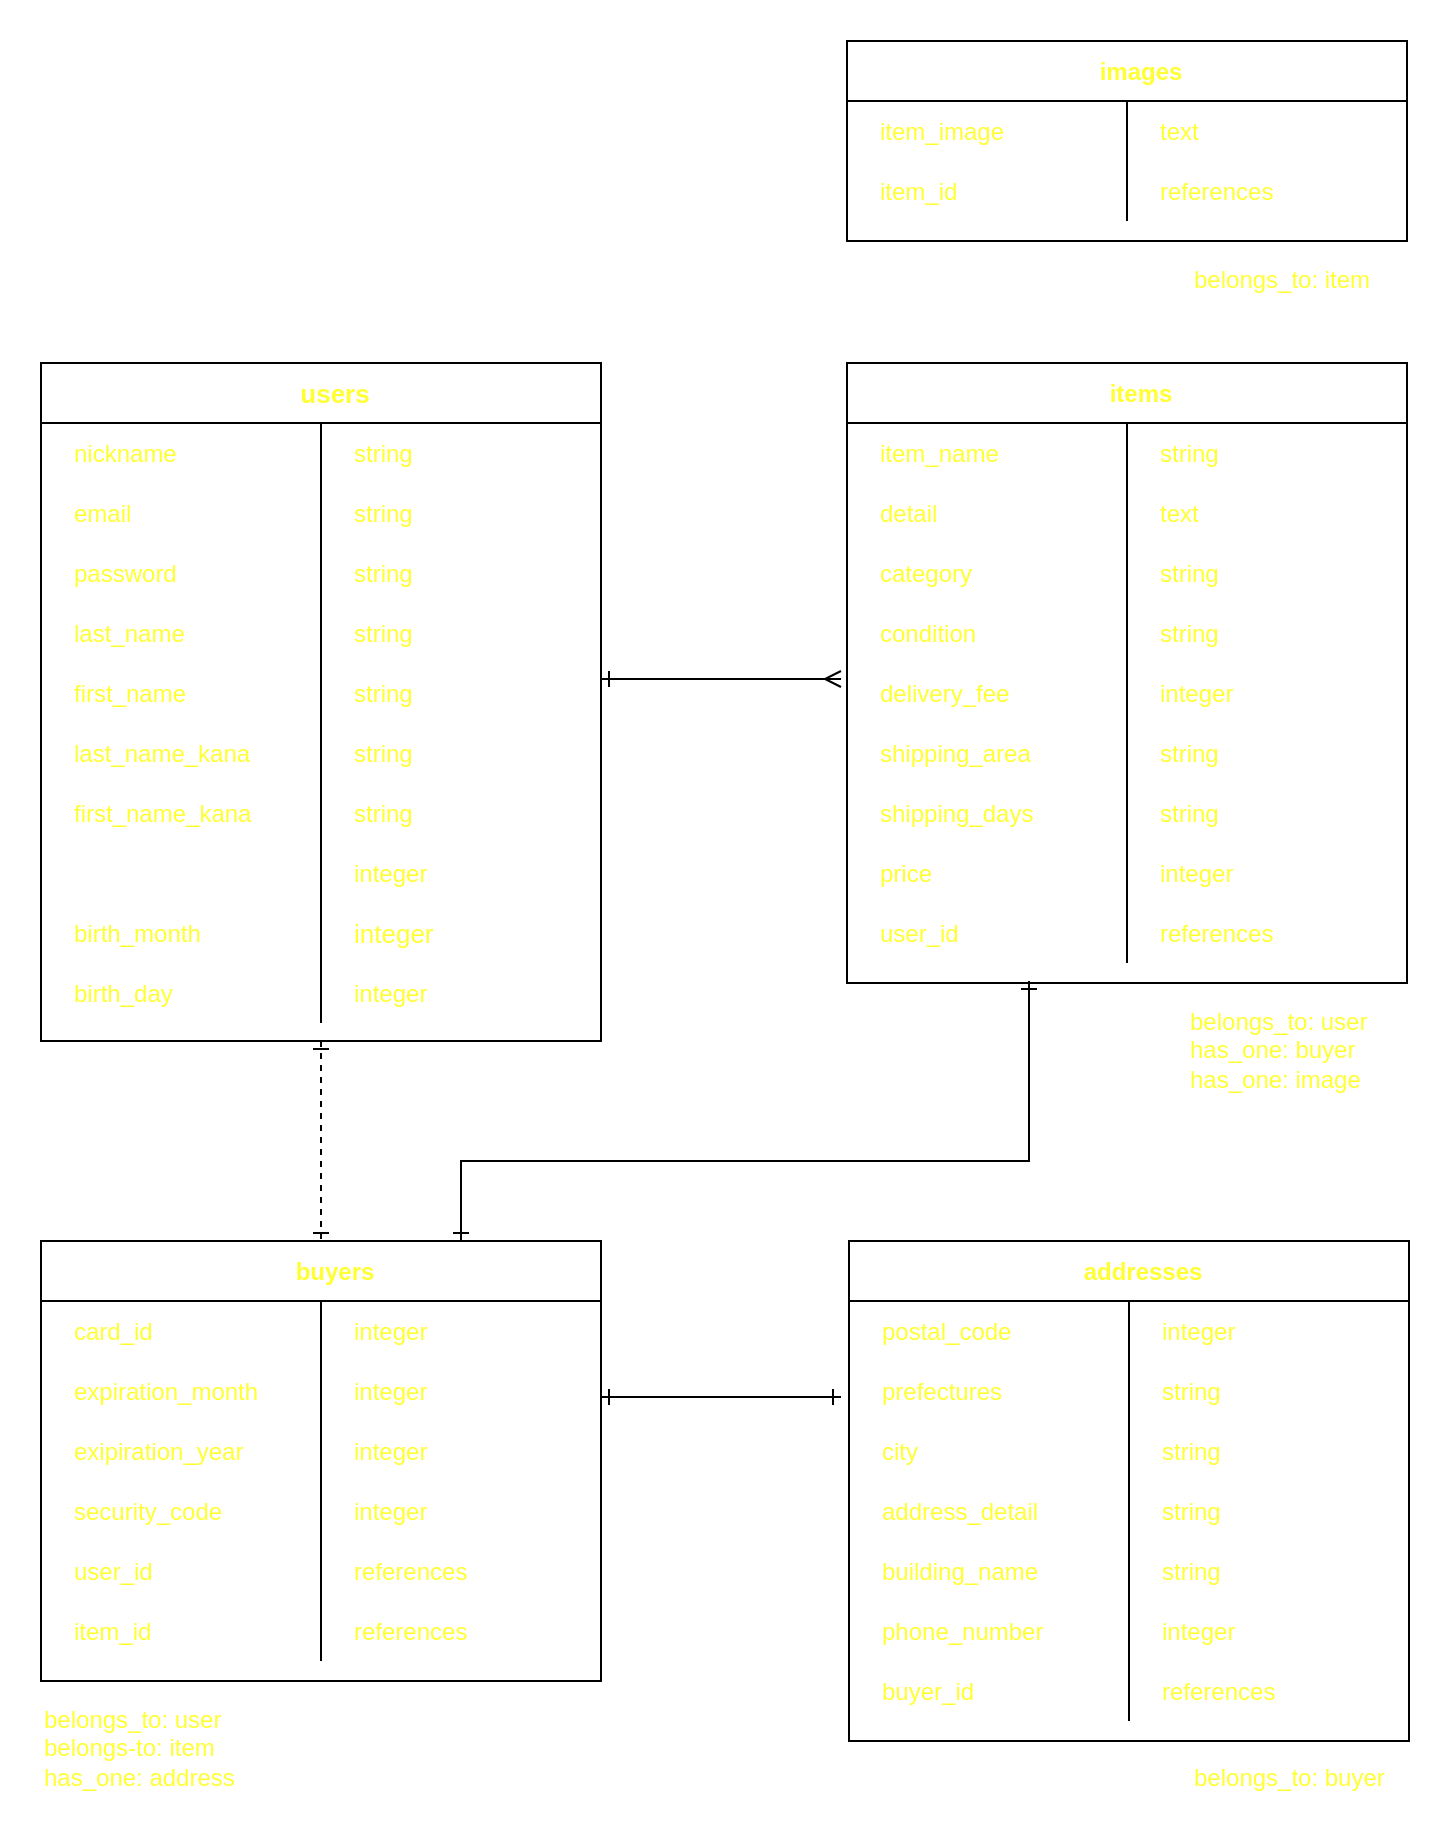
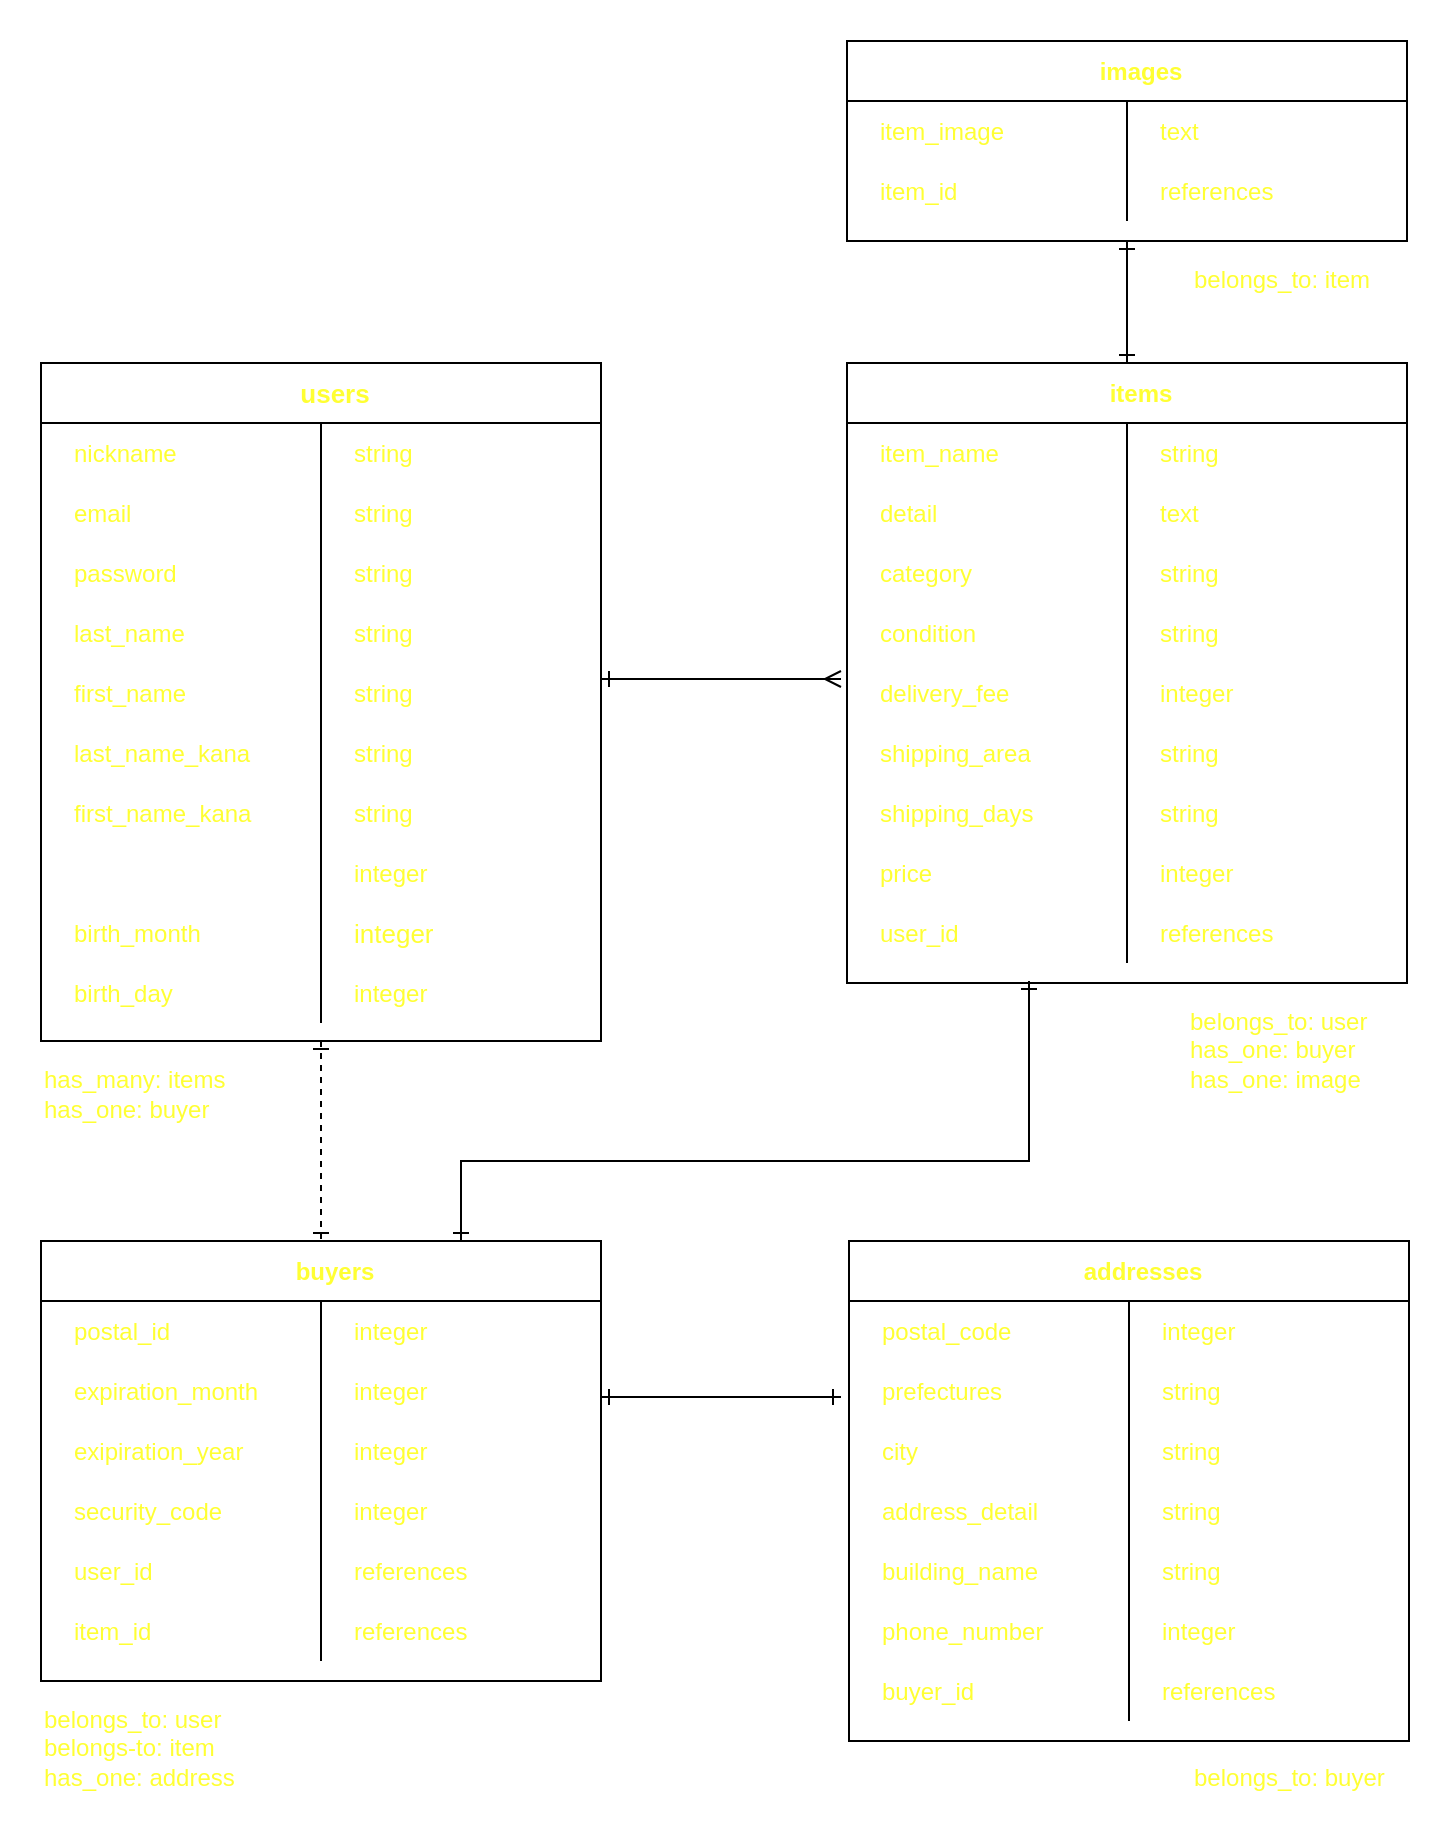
edge "images" -- "items": added
node "has_many: items has_one: buyer": added
node "card_id": label "card_id" -> "postal_id"
